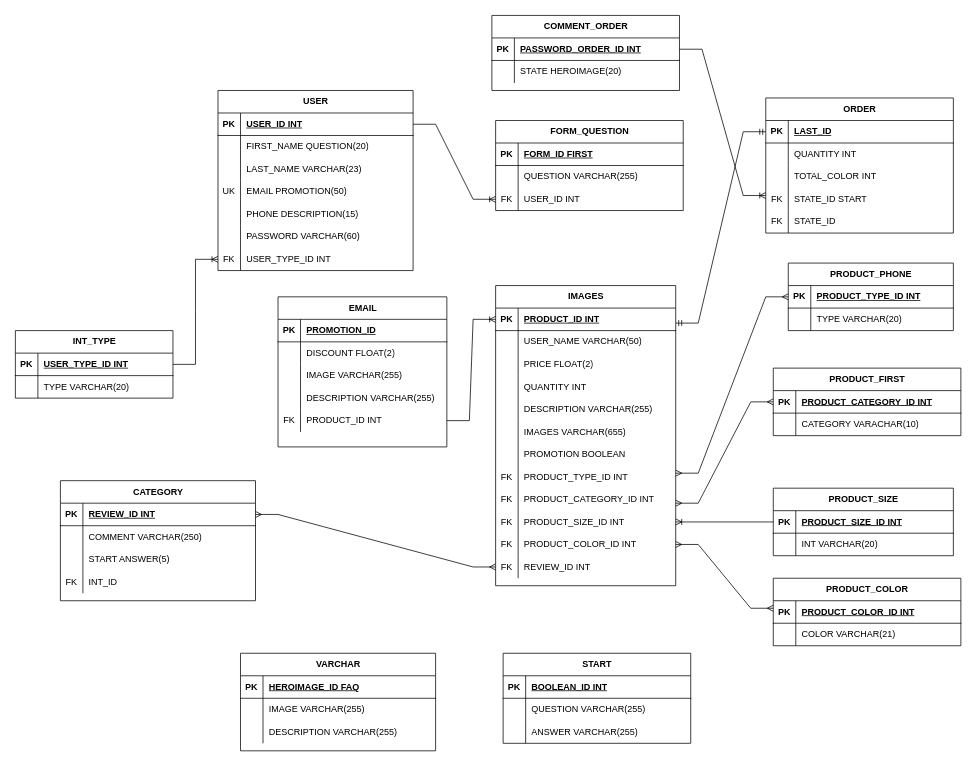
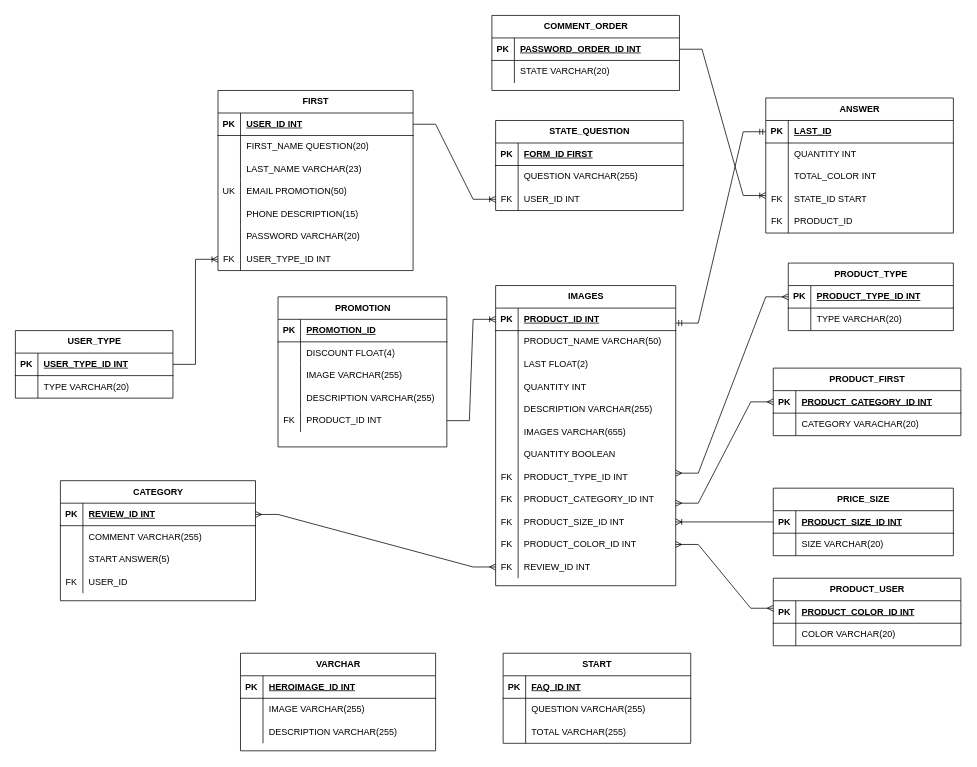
node "STATE HEROIMAGE(20)": label "STATE HEROIMAGE(20)" -> "STATE VARCHAR(20)"
node "USER": label "USER" -> "FIRST"
node "ORDER": label "ORDER" -> "ANSWER"
node "FORM_QUESTION": label "FORM_QUESTION" -> "STATE_QUESTION"
node "STATE_ID": label "STATE_ID" -> "PRODUCT_ID"
node "PASSWORD VARCHAR(60)": label "PASSWORD VARCHAR(60)" -> "PASSWORD VARCHAR(20)"
node "PRODUCT_PHONE": label "PRODUCT_PHONE" -> "PRODUCT_TYPE"
node "EMAIL": label "EMAIL" -> "PROMOTION"
node "INT_TYPE": label "INT_TYPE" -> "USER_TYPE"
node "USER_NAME VARCHAR(50)": label "USER_NAME VARCHAR(50)" -> "PRODUCT_NAME VARCHAR(50)"
node "DISCOUNT FLOAT(2)": label "DISCOUNT FLOAT(2)" -> "DISCOUNT FLOAT(4)"
node "PRICE FLOAT(2)": label "PRICE FLOAT(2)" -> "LAST FLOAT(2)"
node "CATEGORY VARACHAR(10)": label "CATEGORY VARACHAR(10)" -> "CATEGORY VARACHAR(20)"
node "PROMOTION BOOLEAN": label "PROMOTION BOOLEAN" -> "QUANTITY BOOLEAN"
node "PRODUCT_SIZE": label "PRODUCT_SIZE" -> "PRICE_SIZE"
node "COMMENT VARCHAR(250)": label "COMMENT VARCHAR(250)" -> "COMMENT VARCHAR(255)"
node "INT VARCHAR(20)": label "INT VARCHAR(20)" -> "SIZE VARCHAR(20)"
node "INT_ID": label "INT_ID" -> "USER_ID"
node "PRODUCT_COLOR": label "PRODUCT_COLOR" -> "PRODUCT_USER"
node "COLOR VARCHAR(21)": label "COLOR VARCHAR(21)" -> "COLOR VARCHAR(20)"
node "HEROIMAGE_ID FAQ": label "HEROIMAGE_ID FAQ" -> "HEROIMAGE_ID INT"
node "BOOLEAN_ID INT": label "BOOLEAN_ID INT" -> "FAQ_ID INT"
node "ANSWER VARCHAR(255)": label "ANSWER VARCHAR(255)" -> "TOTAL VARCHAR(255)"
